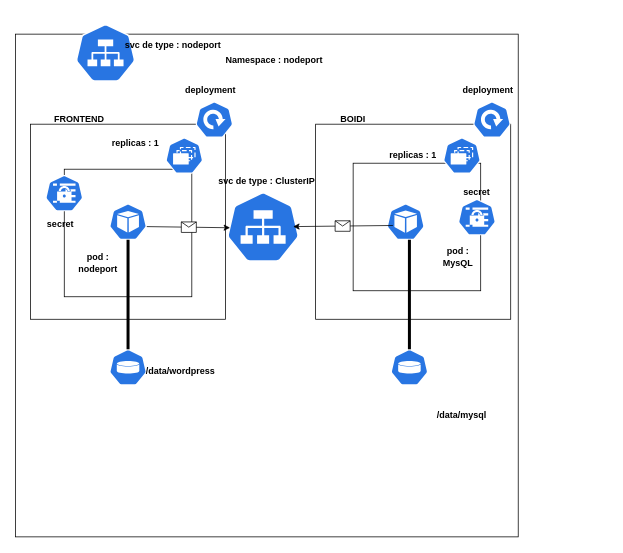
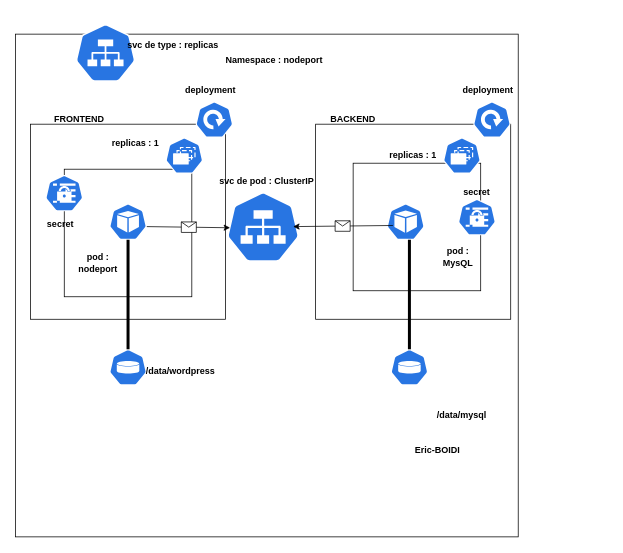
node "svc de type : nodeport": label "svc de type : nodeport" -> "svc de type : replicas"
node "BOIDI": label "BOIDI" -> "BACKEND"
node "svc de type : ClusterIP": label "svc de type : ClusterIP" -> "svc de pod : ClusterIP"
node "Eric-BOIDI": added
